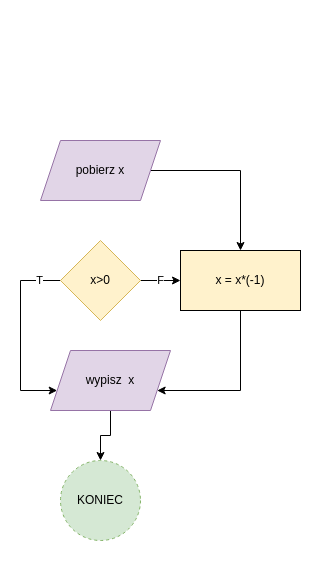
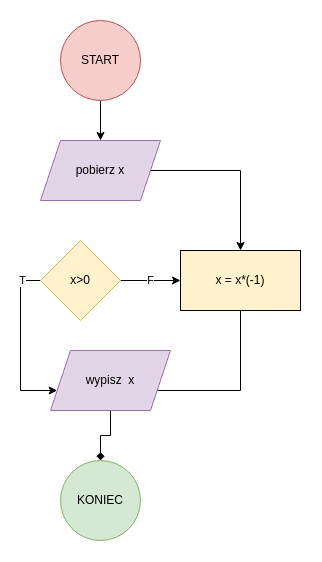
node "START": added
edge "START" -> "pobierz x": added
node "x>0": moved (101, 281) -> (81, 281)
edge "x = x*(-1)" -> "wypisz x": arrowhead classic -> none
edge "wypisz x" -> "KONIEC": arrowhead classic -> diamond
node "KONIEC": style dashed -> solid
